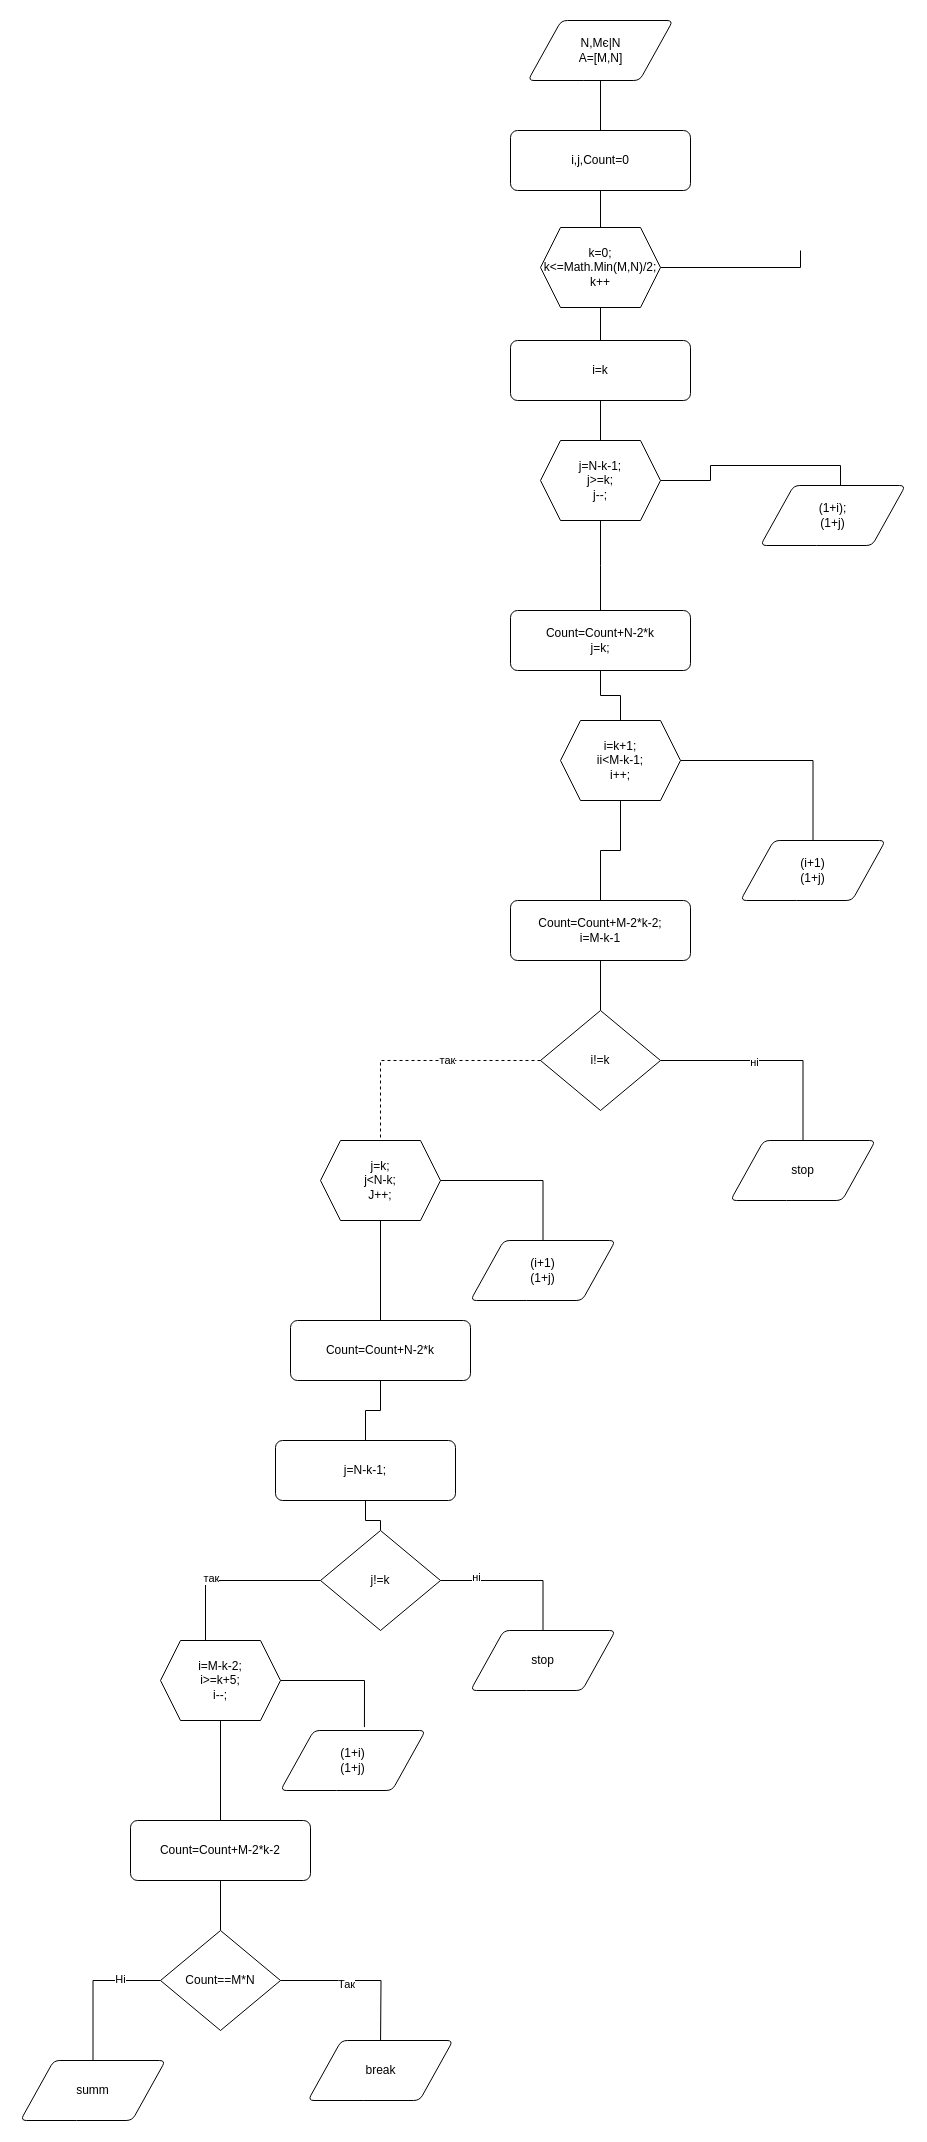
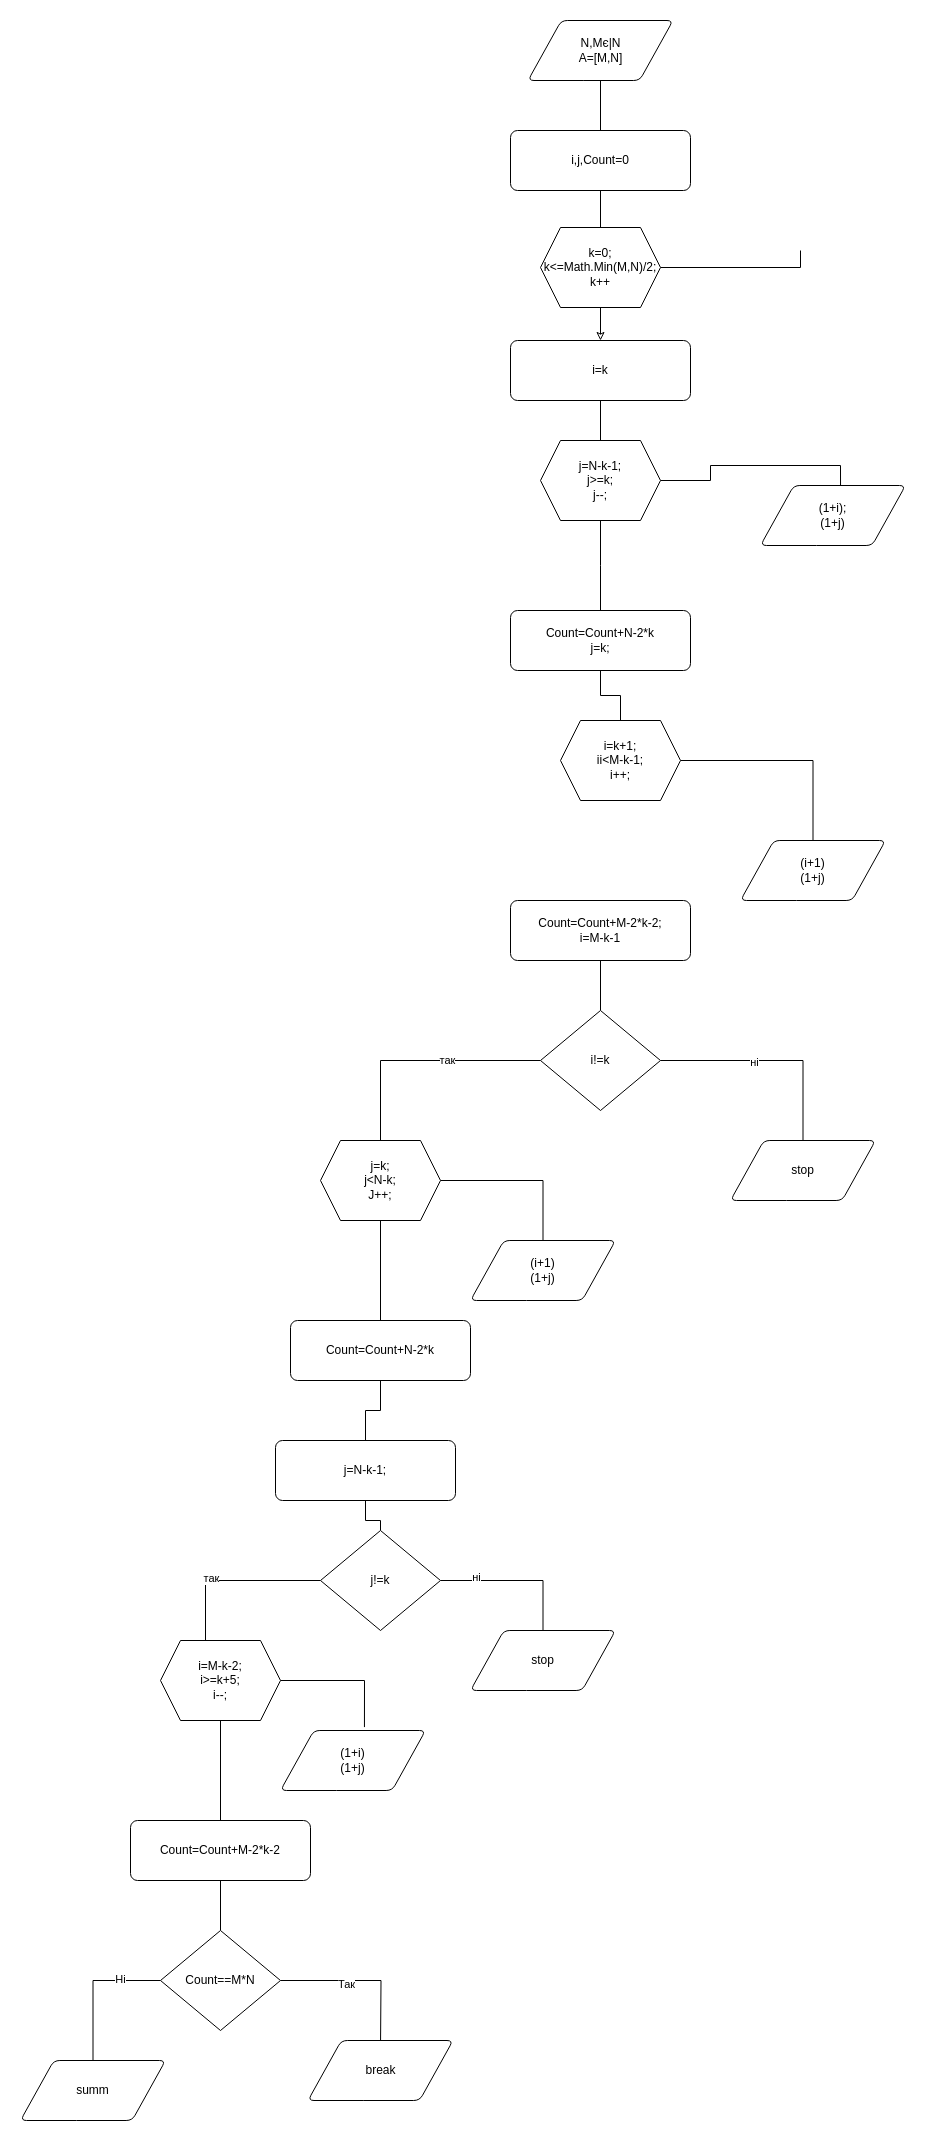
edge "k=0; k<=Math.Min(M,N)/2; k++" -- "i=k": arrowhead none -> classic
edge "i=k+1; ii<M-k-1; i++;" -- "Count=Count+M-2*k-2; i=M-k-1": removed
edge "i!=k" -- "j=k; j<N-k; J++;": style dashed -> solid
